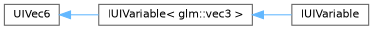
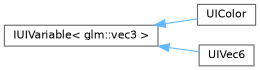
edge "IUIVariable< glm::vec3 >" -> "UIVec6": reversed
node "IUIVariable": label "IUIVariable" -> "UIColor"
